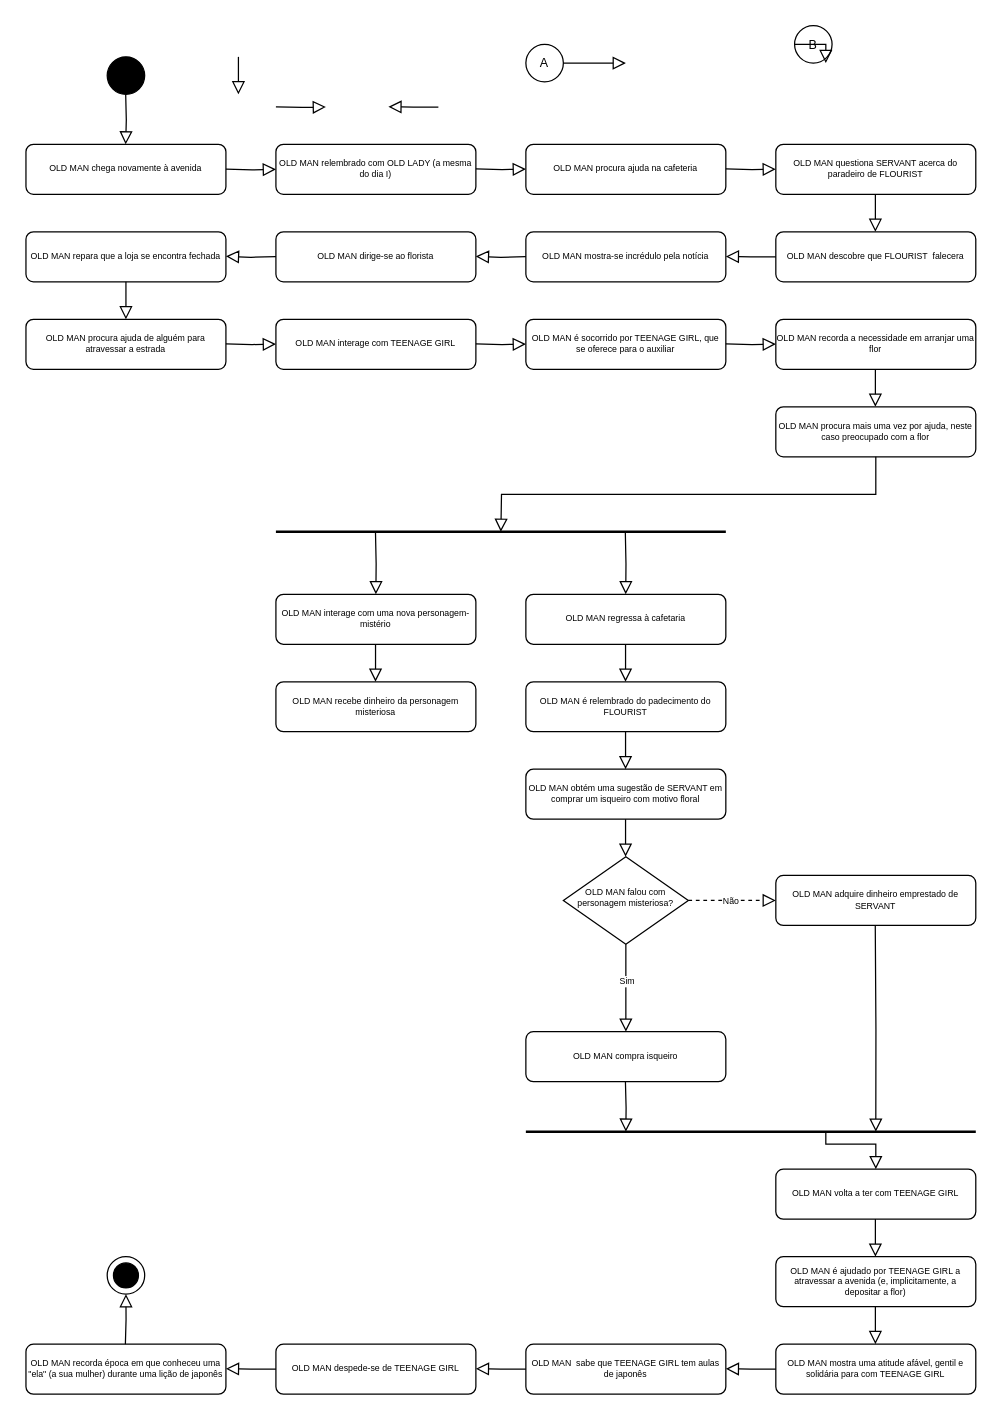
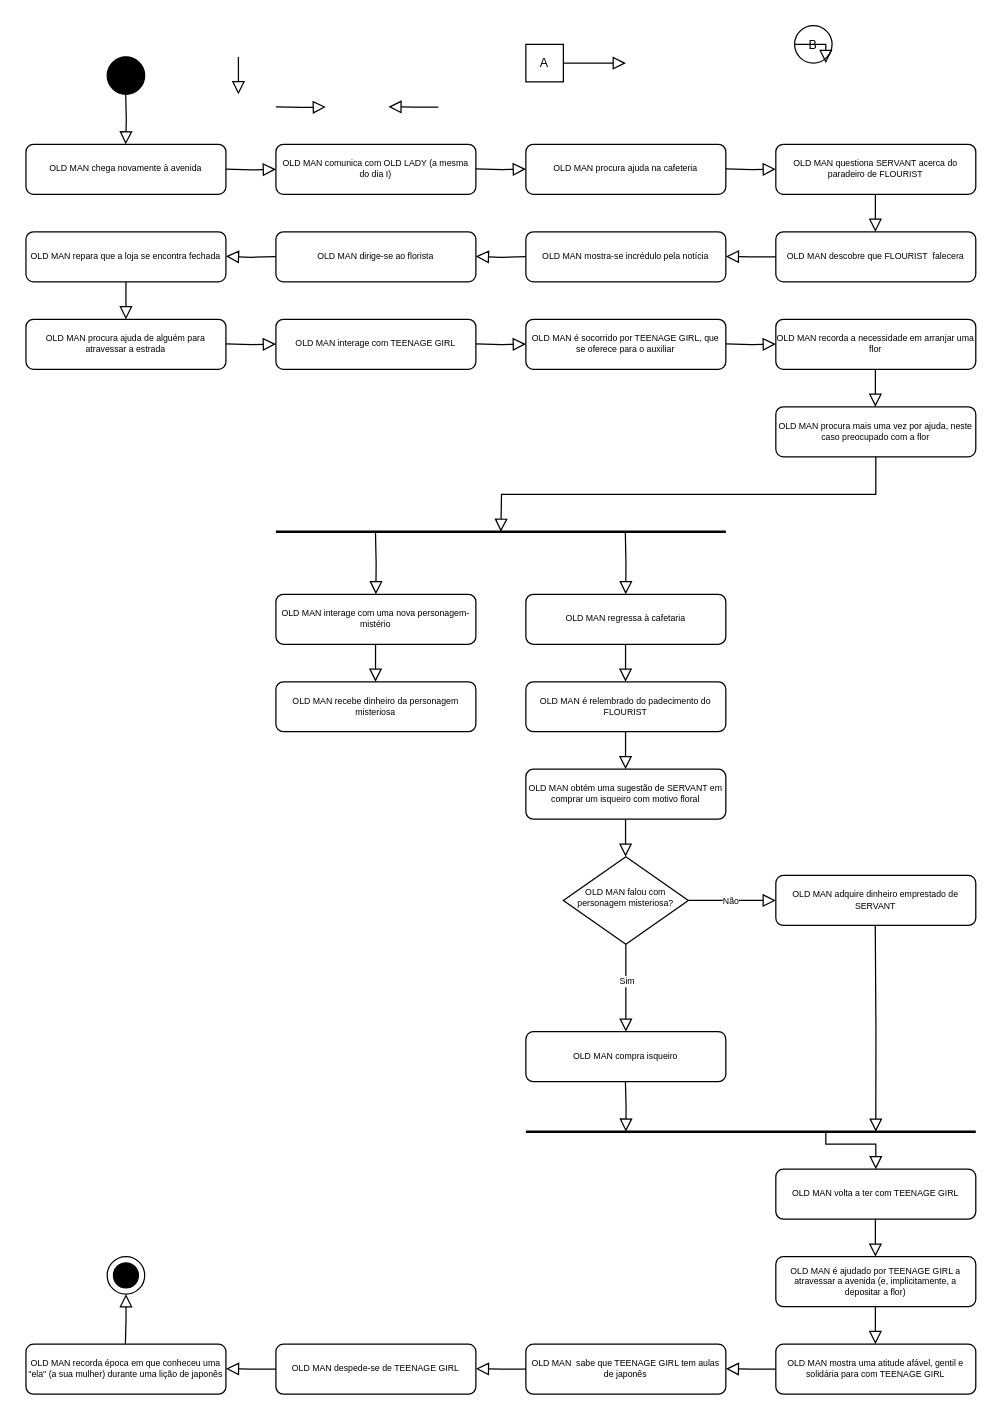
node "A": shape ellipse -> rectangle
node "OLD MAN relembrado com OLD LADY (a mesma do dia I)": label "OLD MAN relembrado com OLD LADY (a mesma do dia I)" -> "OLD MAN comunica com OLD LADY (a mesma do dia I)"
edge "OLD MAN falou com personagem misteriosa?" -> "OLD MAN adquire dinheiro emprestado de SERVANT": style dashed -> solid
